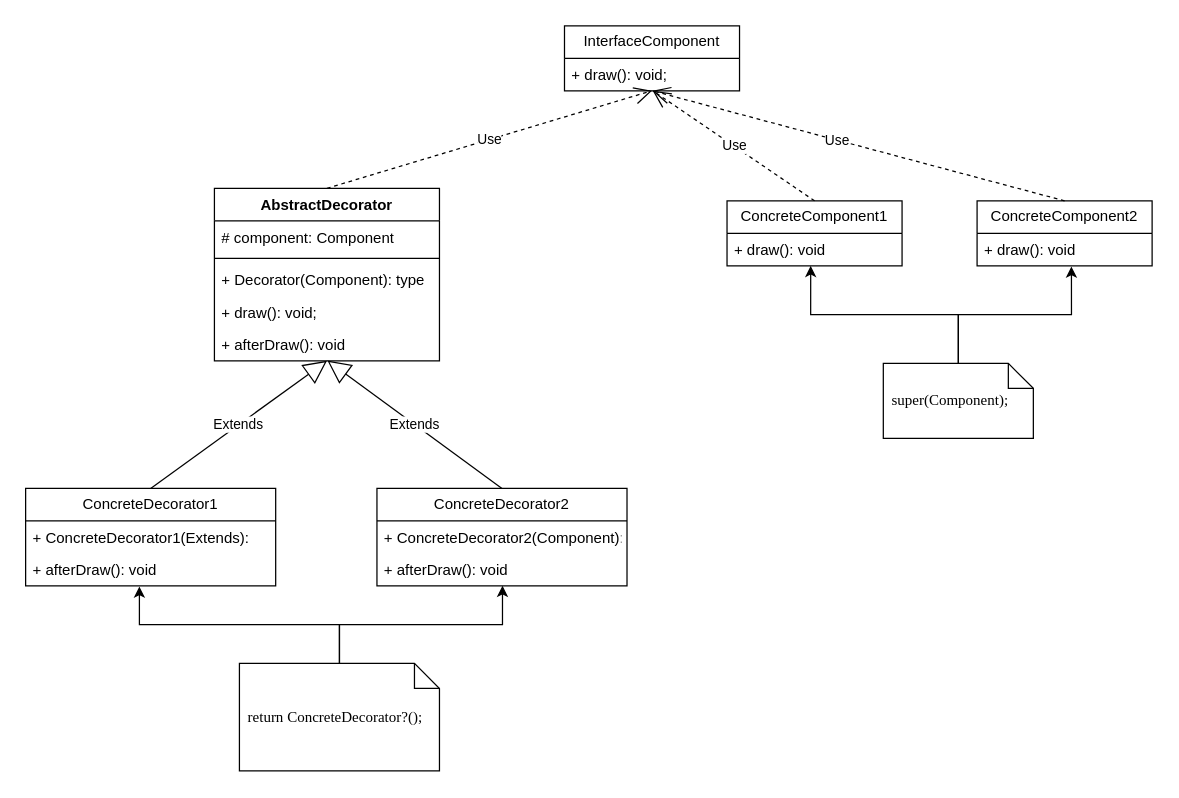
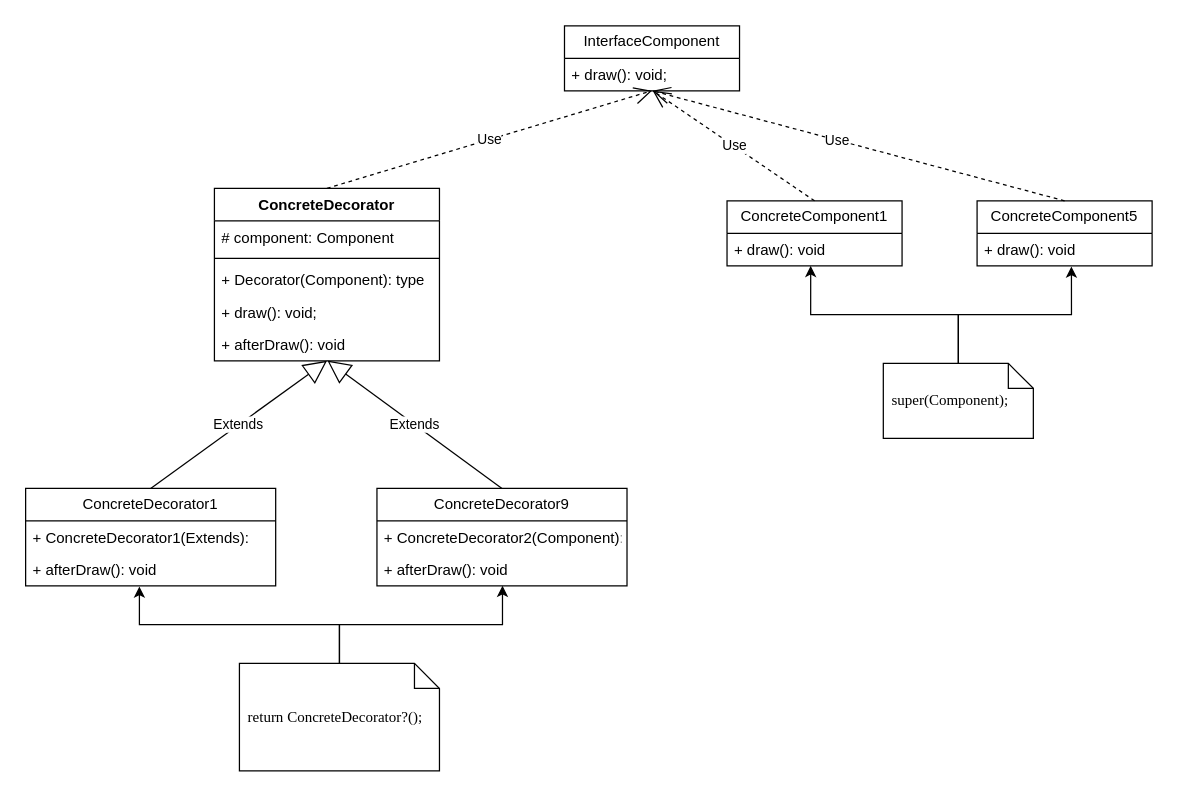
node "AbstractDecorator": label "AbstractDecorator" -> "ConcreteDecorator"
node "ConcreteComponent2": label "ConcreteComponent2" -> "ConcreteComponent5"
node "ConcreteDecorator2": label "ConcreteDecorator2" -> "ConcreteDecorator9"
